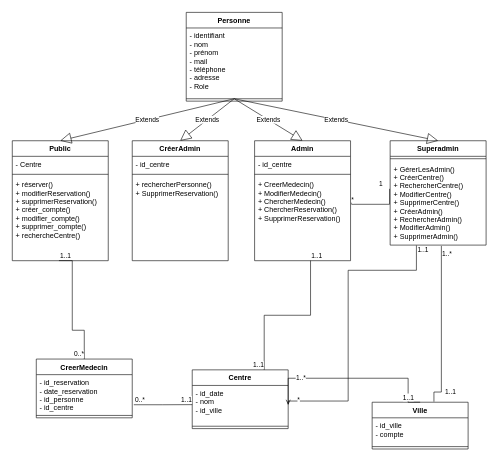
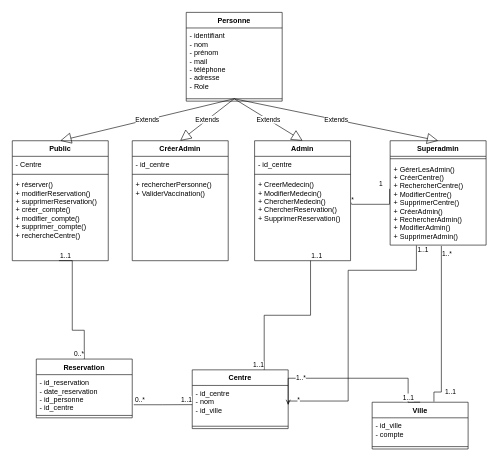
node "+ rechercherPersonne() + SupprimerReservation()": label "+ rechercherPersonne() + SupprimerReservation()" -> "+ rechercherPersonne() + ValiderVaccination()"
node "CreerMedecin": label "CreerMedecin" -> "Reservation"
node "- id_date - nom - id_ville": label "- id_date - nom - id_ville" -> "- id_centre - nom - id_ville"
